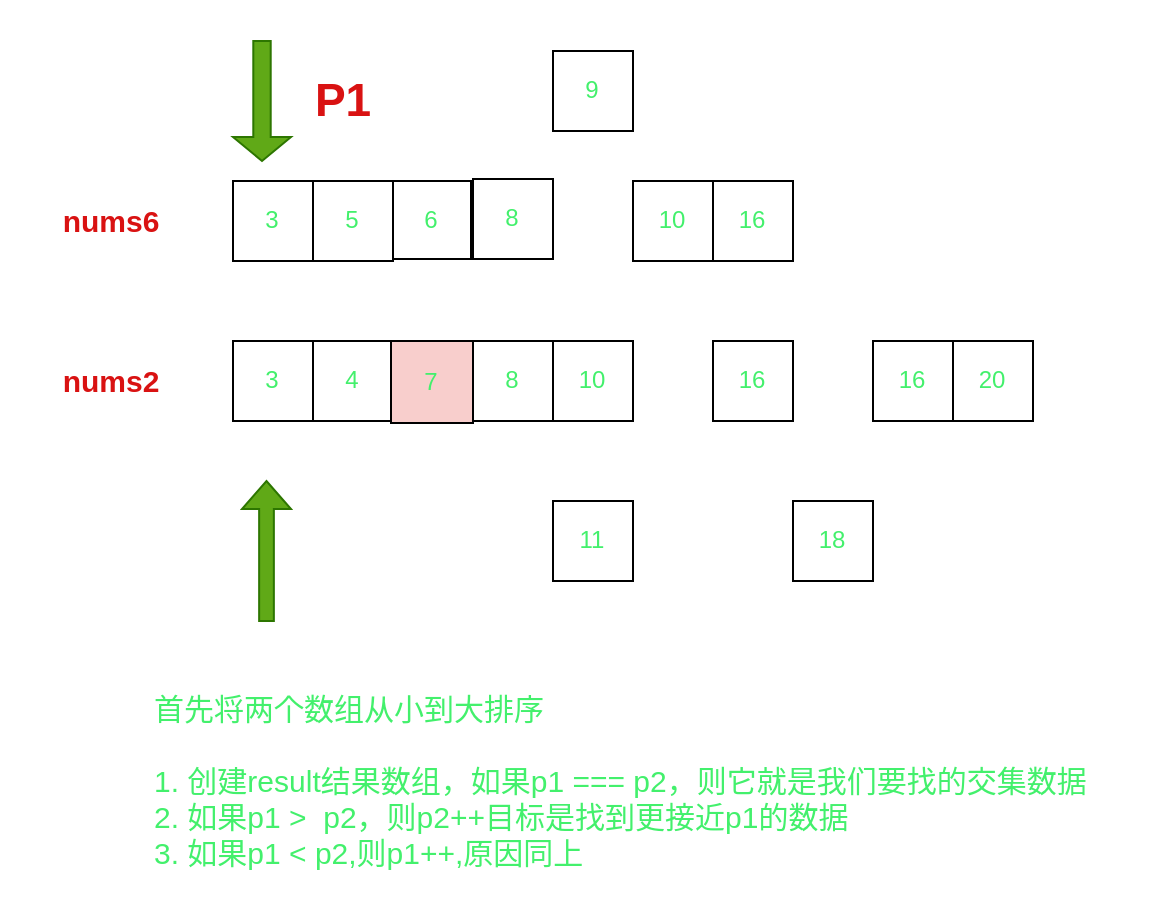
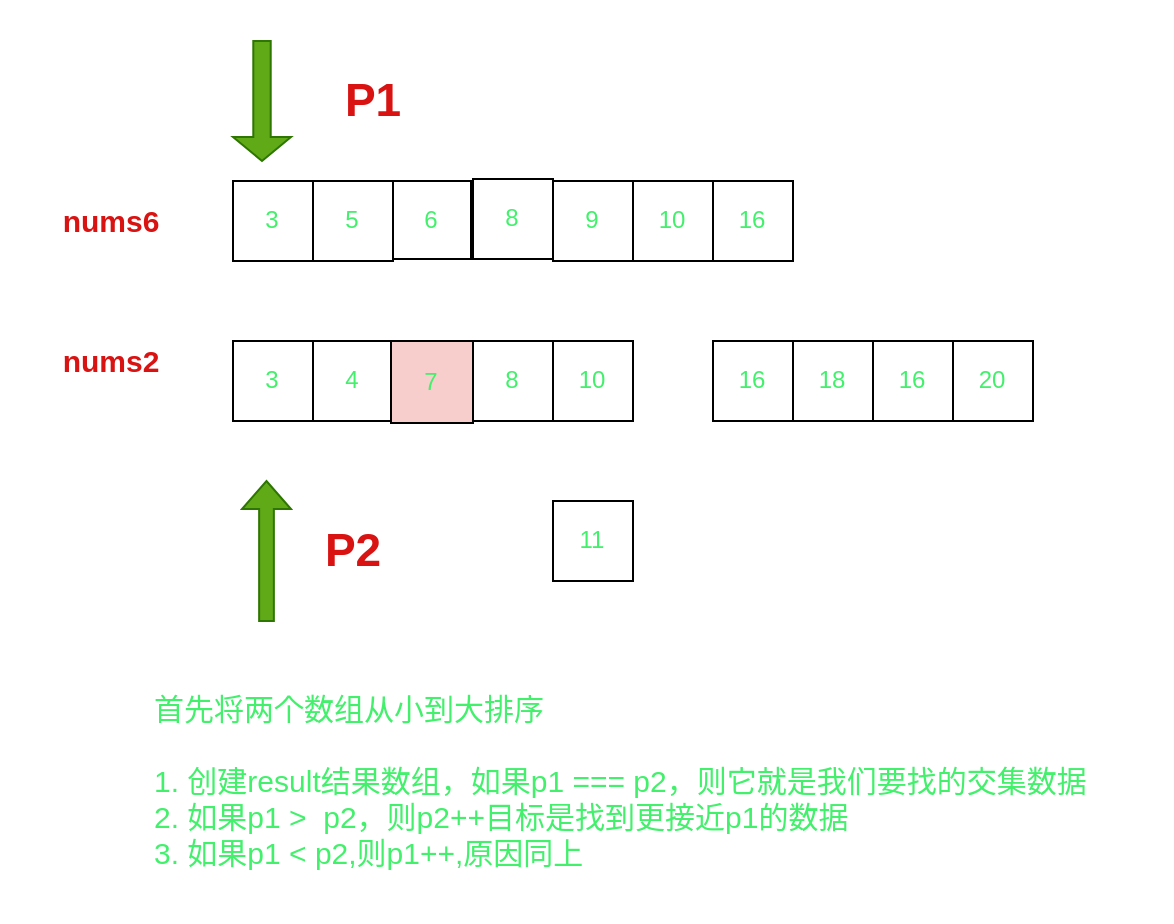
node "9": moved (593, 91) -> (593, 221)
node "P1": moved (343, 101) -> (373, 101)
node "nums2": moved (111, 381) -> (111, 361)
node "18": moved (833, 541) -> (833, 381)
node "P2": added
